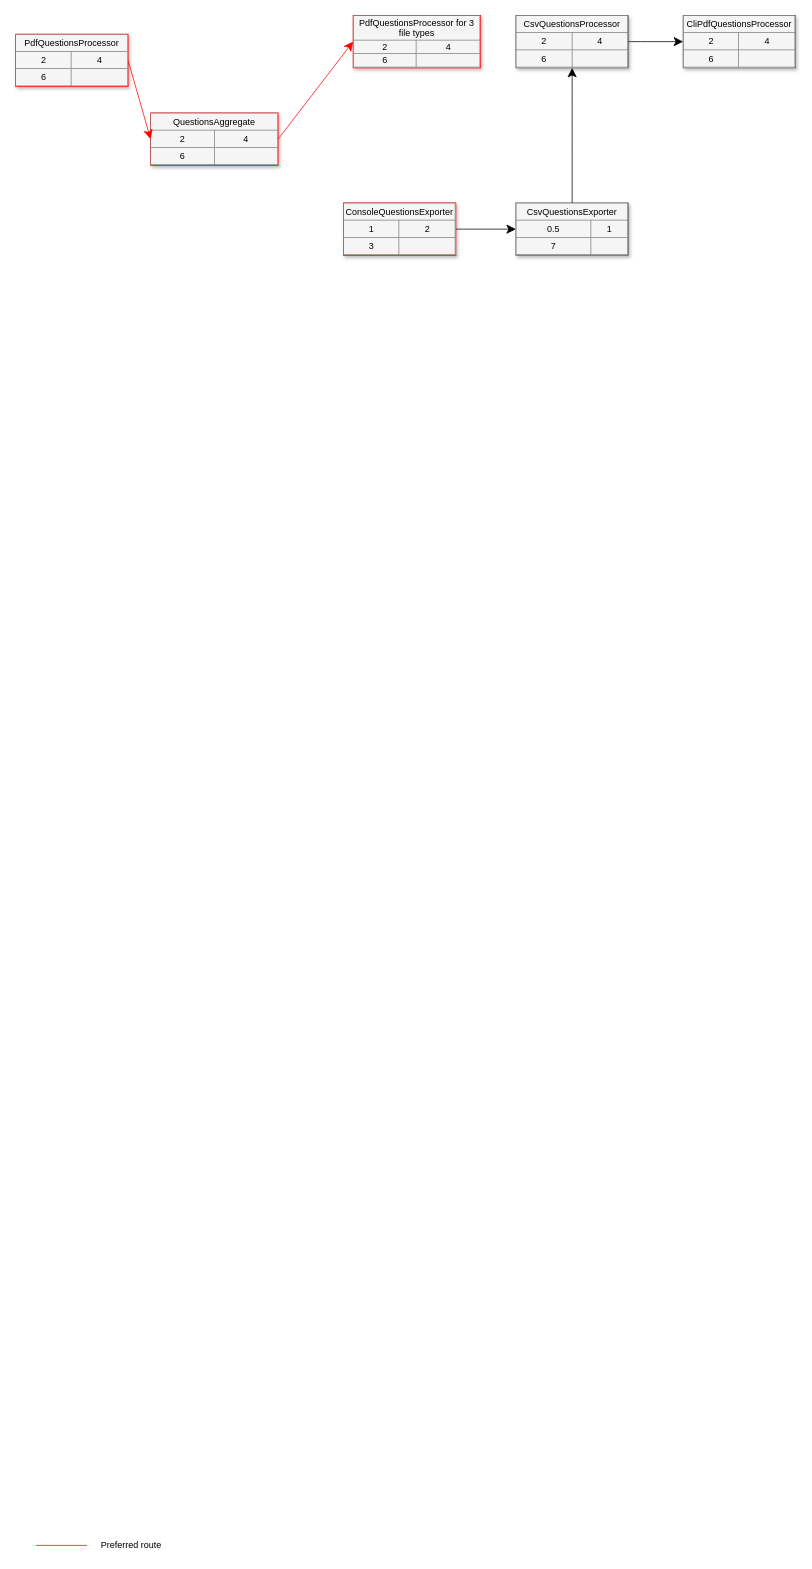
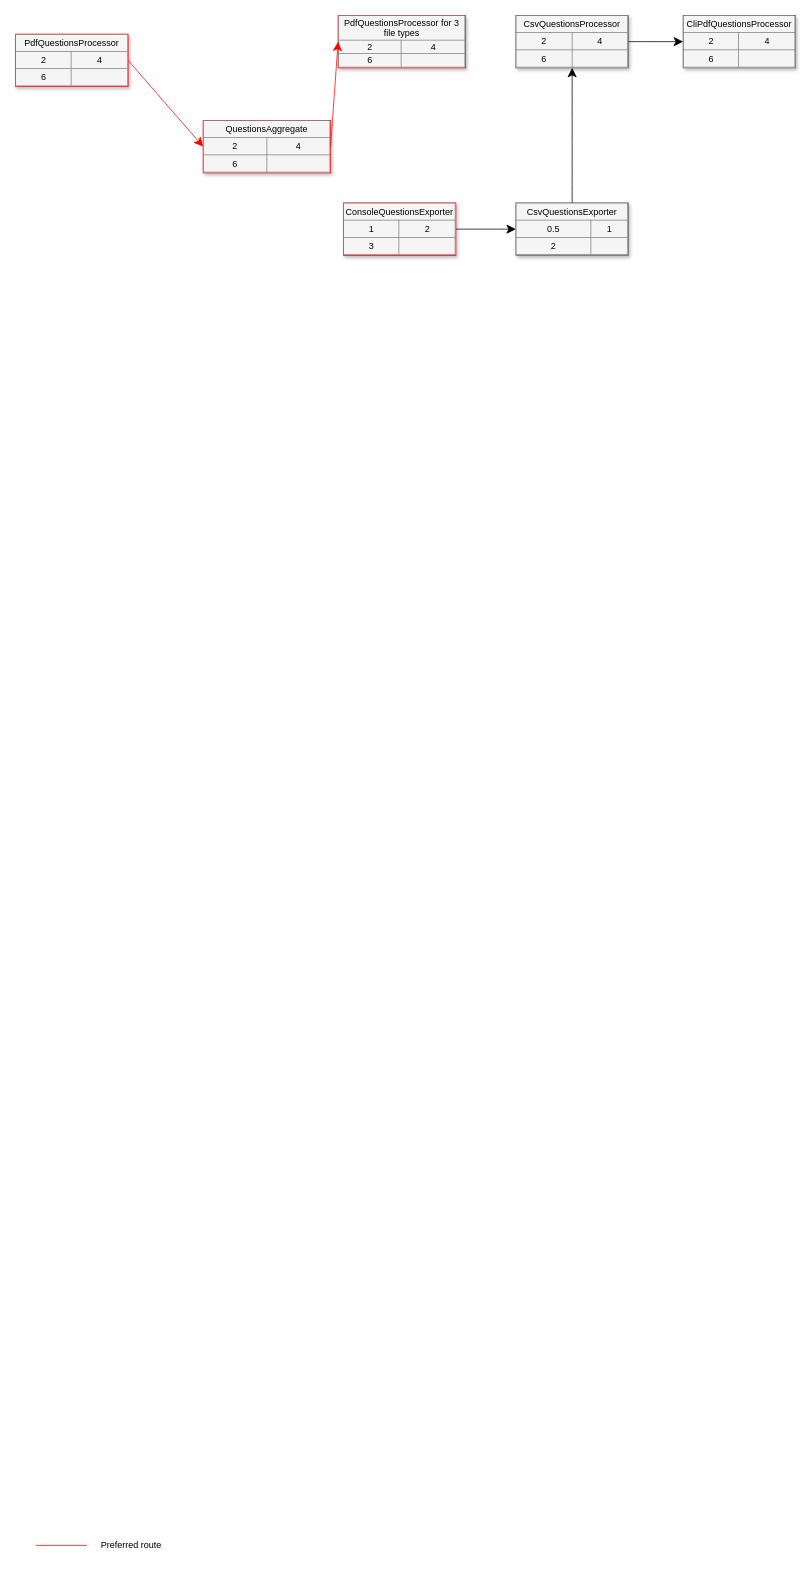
node "PdfQuestionsProcessor for 3 file types 2 4 6": moved (417, 42) -> (402, 42)
node "QuestionsAggregate 2 4 6": moved (214, 139) -> (267, 147)
node "CsvQuestionsExporter 0.5 1 7": label "CsvQuestionsExporter 0.5 1 7" -> "CsvQuestionsExporter 0.5 1 2"
